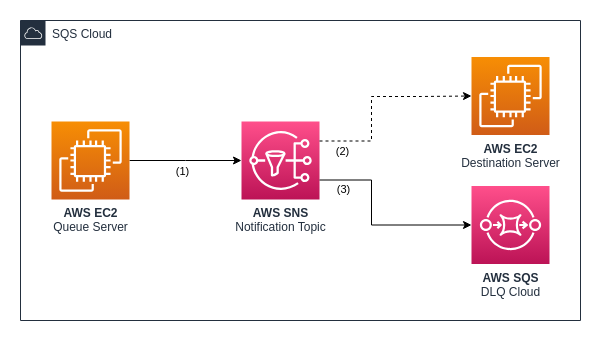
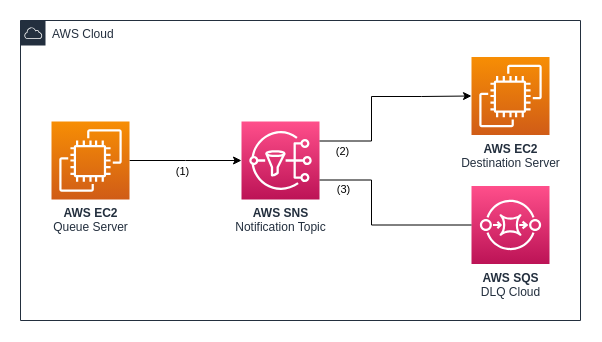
node "SQS Cloud": label "SQS Cloud" -> "AWS Cloud"
edge "AWS SNS Notification Topic" -> "AWS EC2 Destination Server": style dashed -> solid
edge "AWS SNS Notification Topic" -> "AWS SQS DLQ Cloud": arrowhead classic -> none
